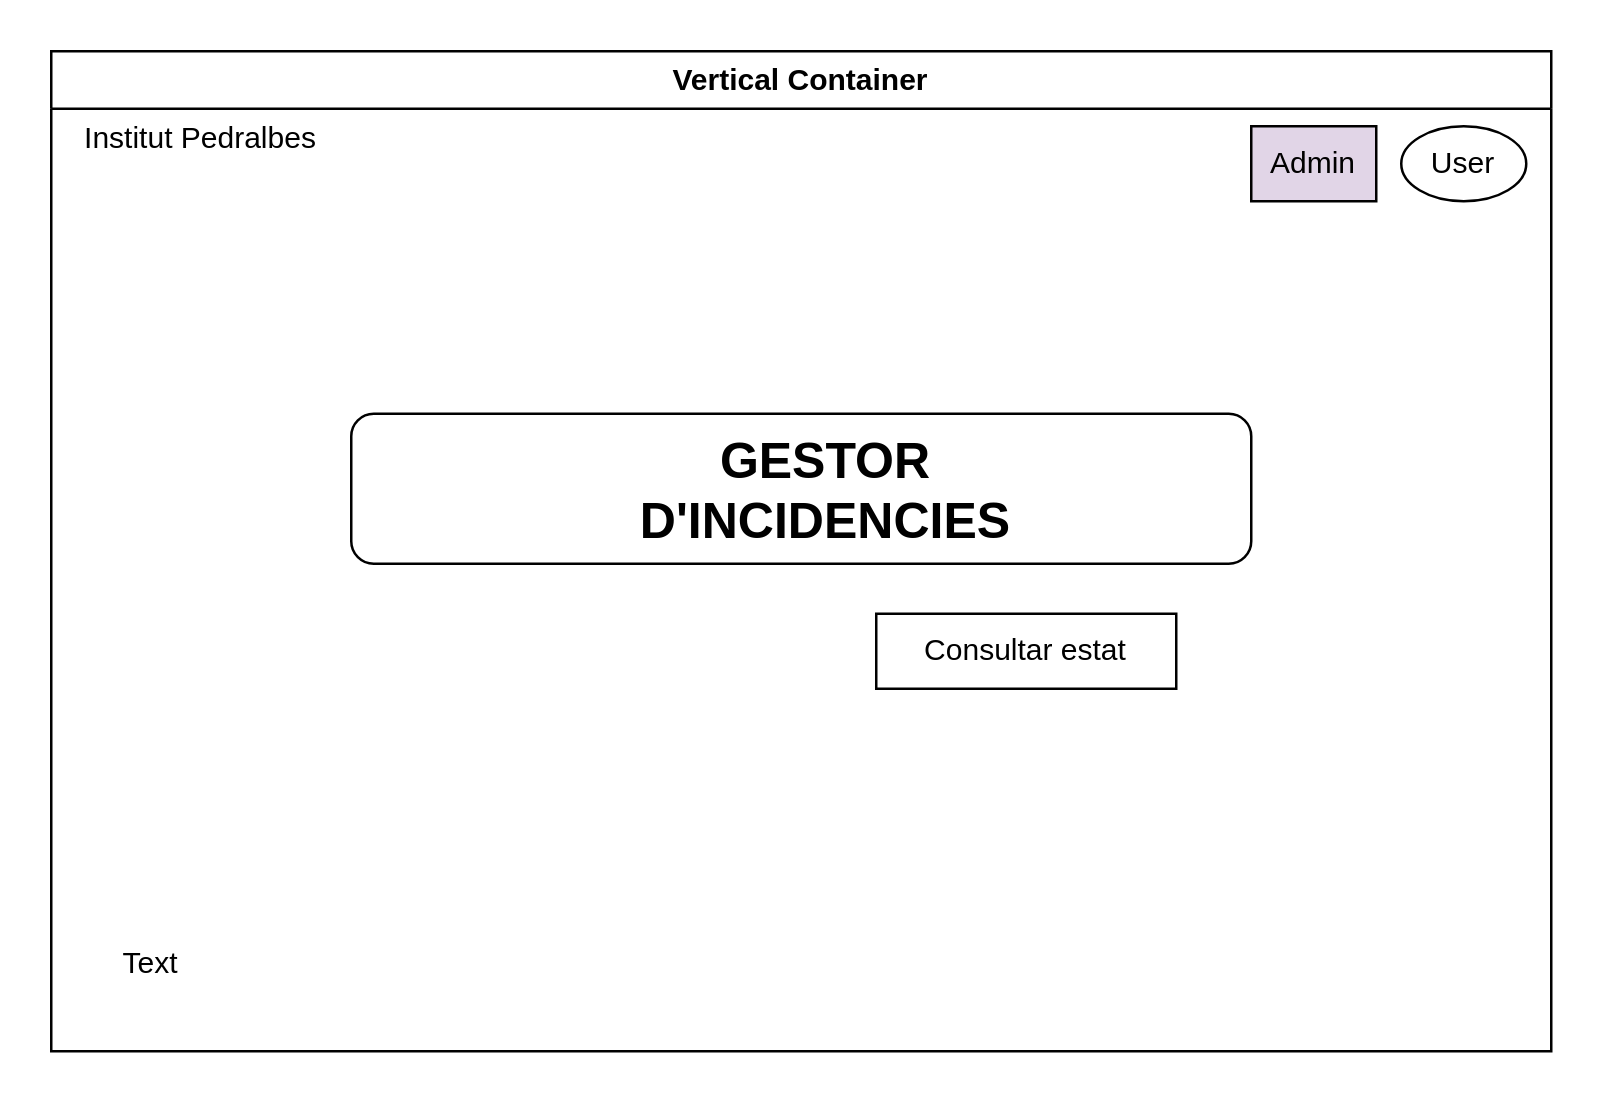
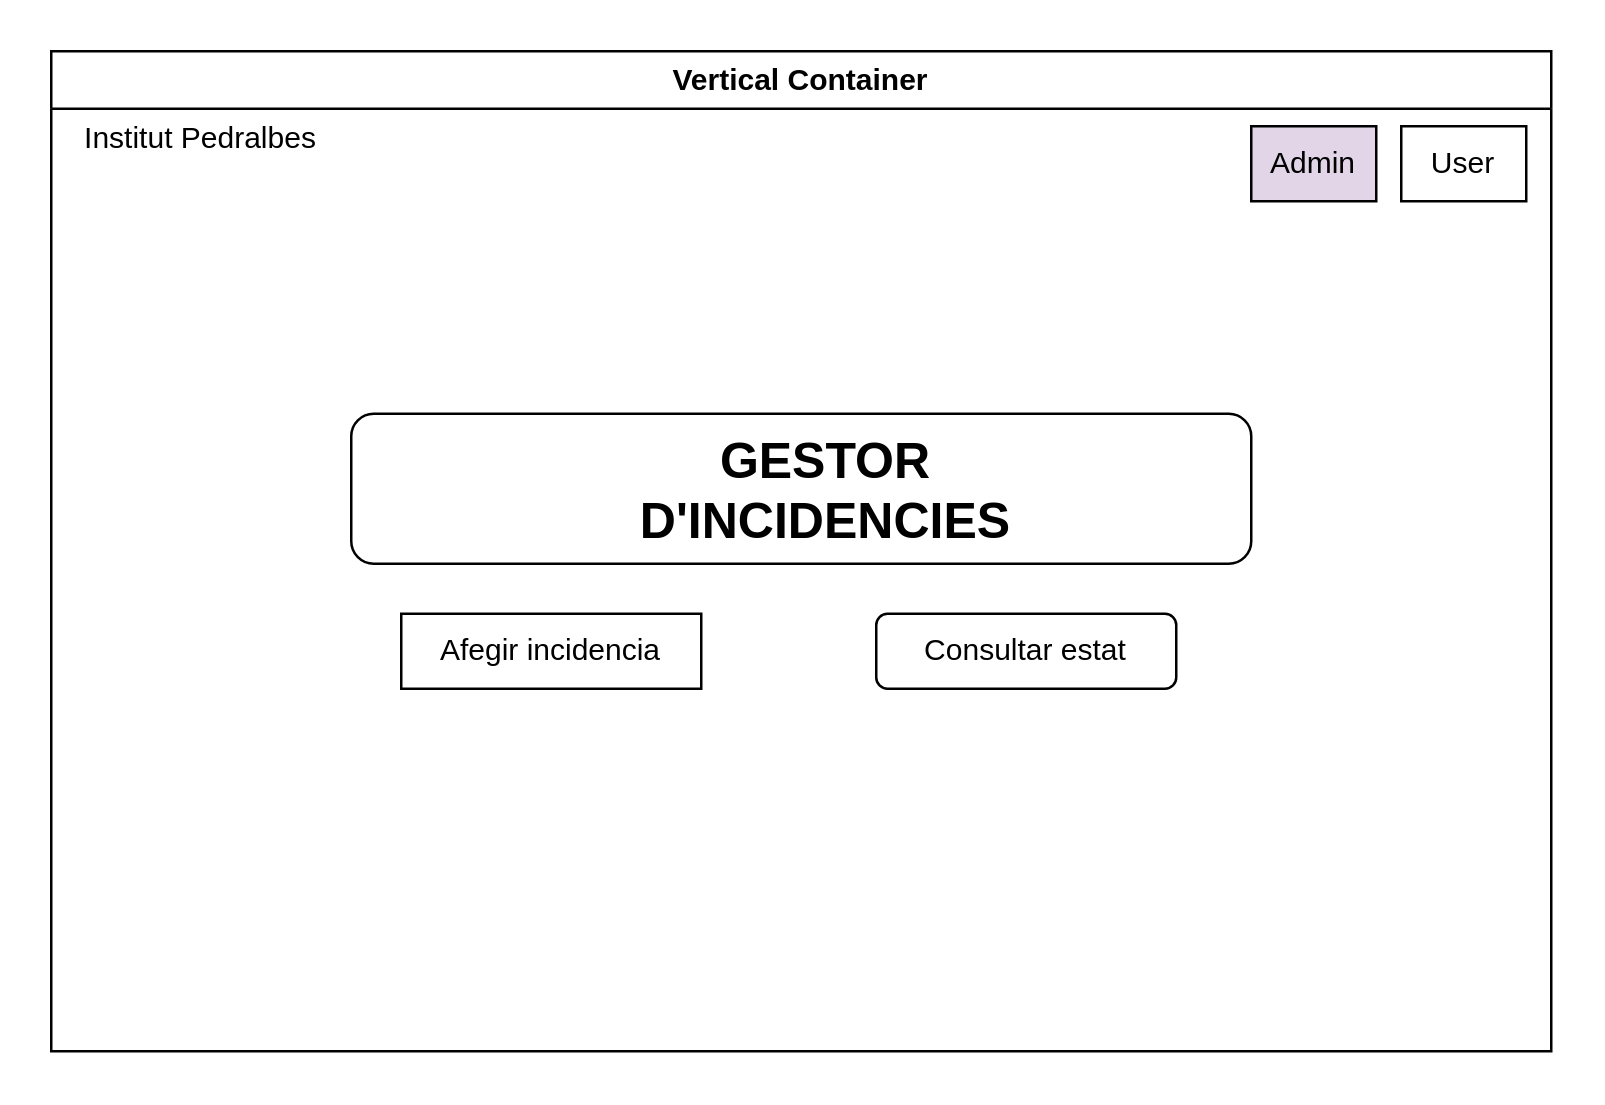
node "User": shape ellipse -> rectangle
node "Afegir incidencia": added
node "Consultar estat": shape rectangle -> rounded rectangle
node "Text": removed
